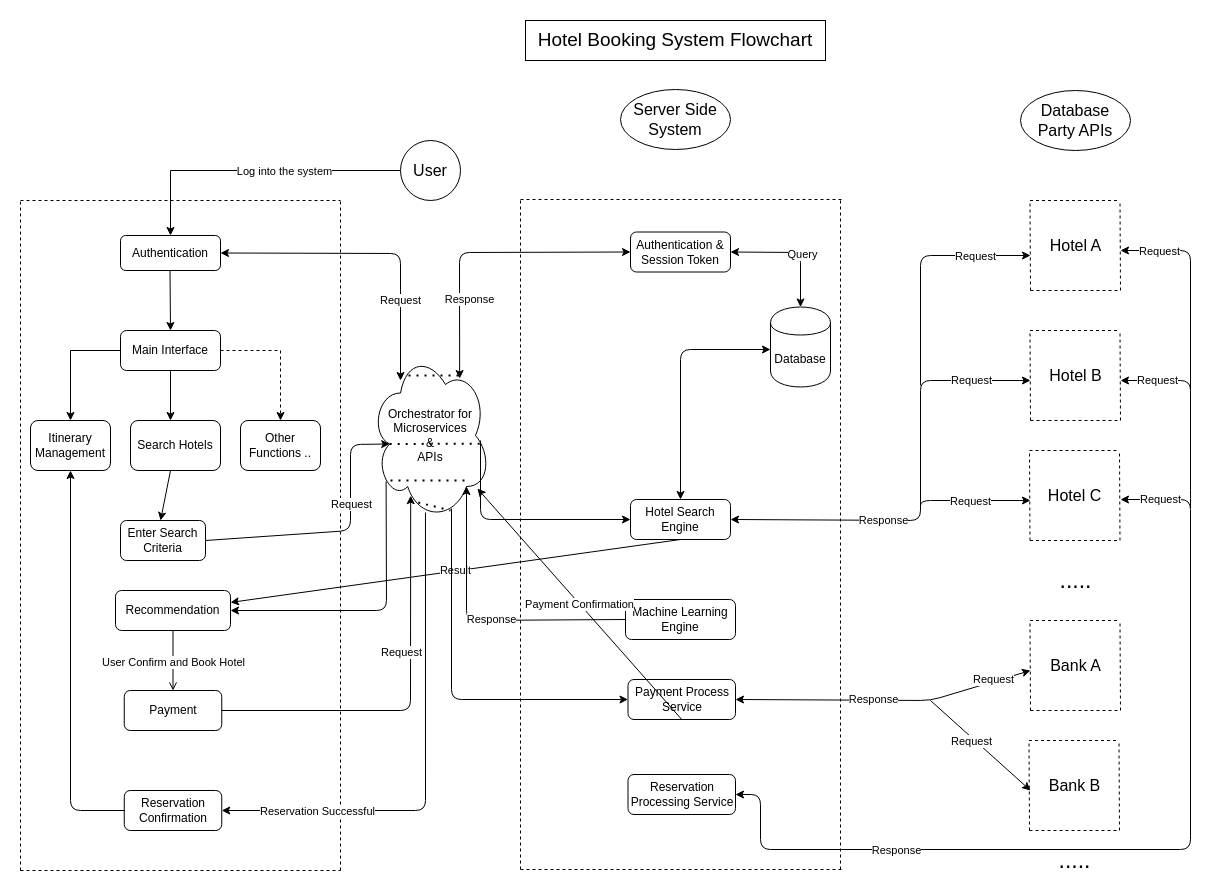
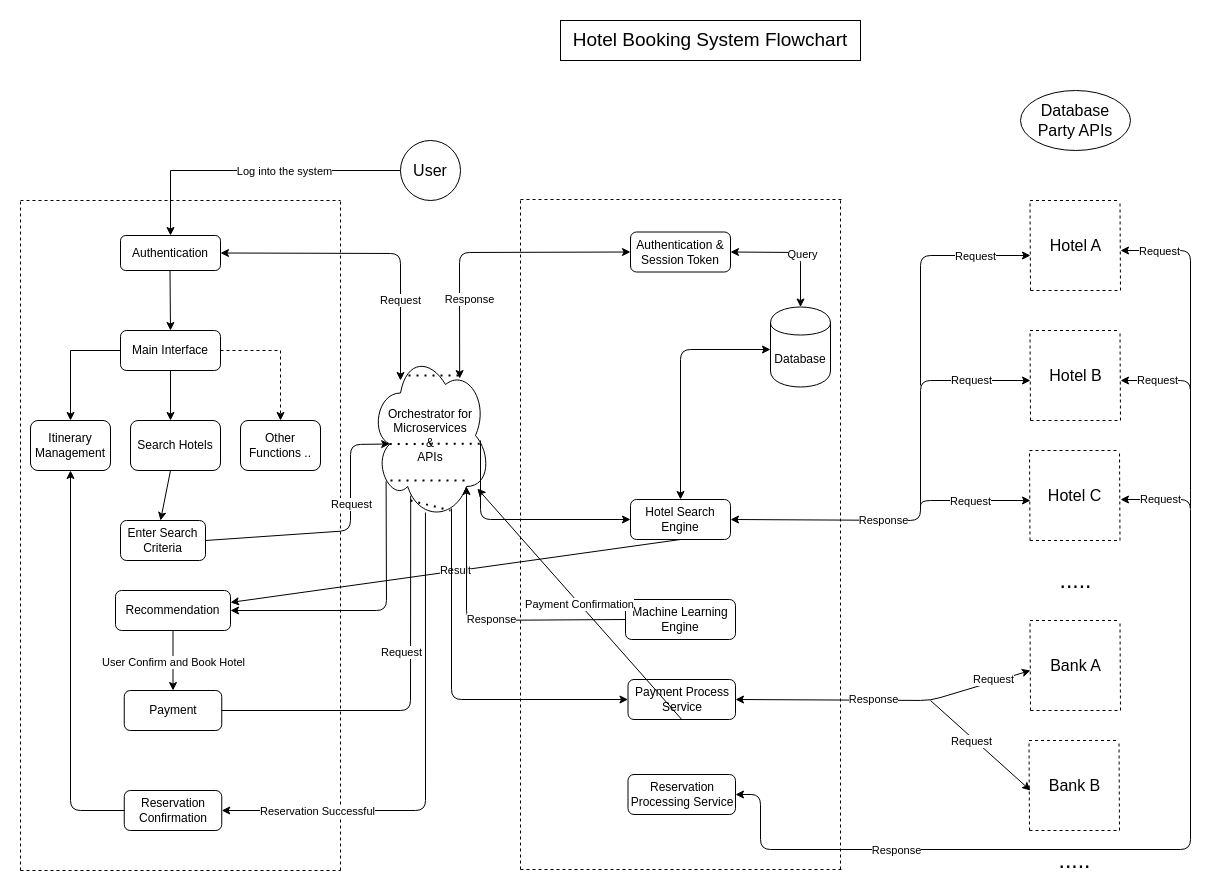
node "Hotel Booking System Flowchart": moved (676, 41) -> (711, 41)
node "Server Side System": removed
edge "Payment" -> "Orchestrator for Microservices & APIs": arrowhead classic -> none
edge "Recommendation" -> "Payment": arrowhead open -> classic
